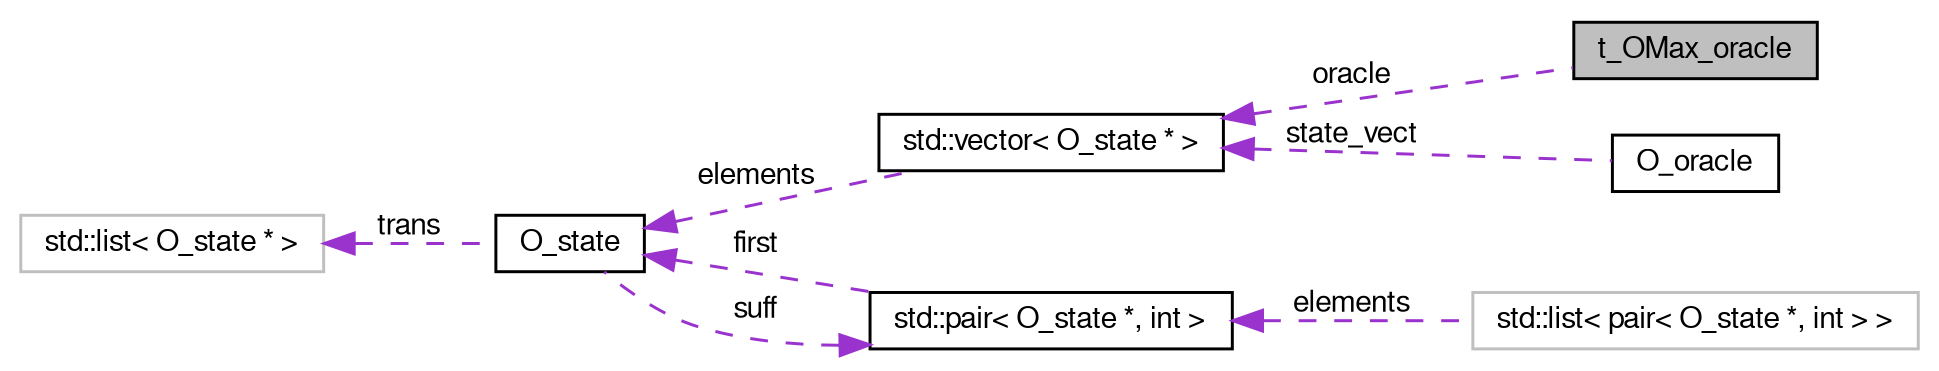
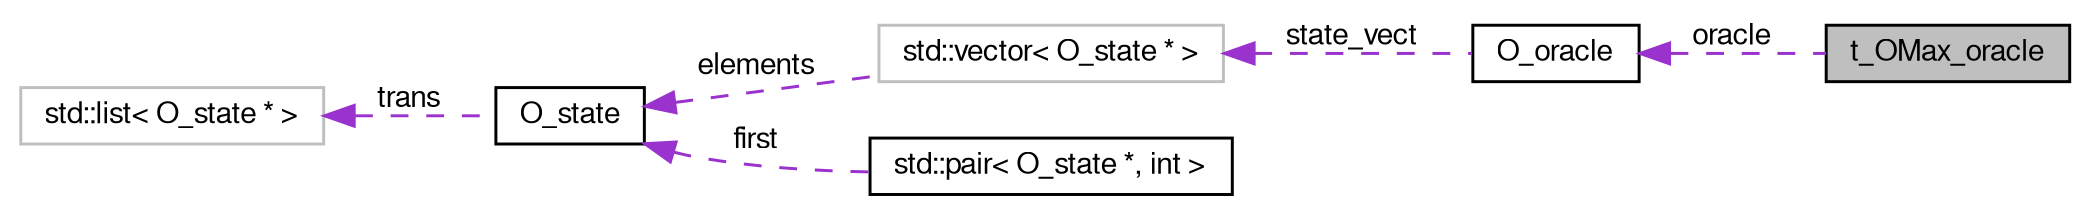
edge "t_OMax_oracle" -> "std::vector< O_state * >": now "t_OMax_oracle" -> "O_oracle"
node "std::vector< O_state * >": color black -> grey75
node "std::list< pair< O_state *, int > >": removed
edge "O_state" -> "std::pair< O_state *, int >": removed, label "suff"
